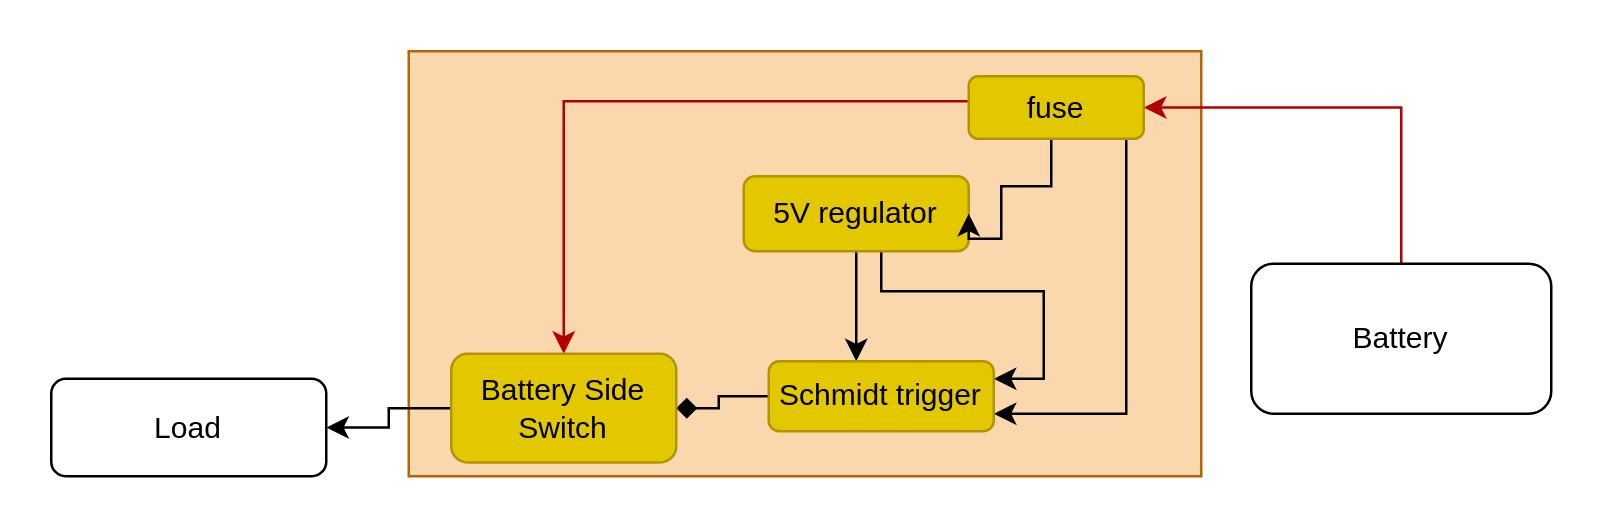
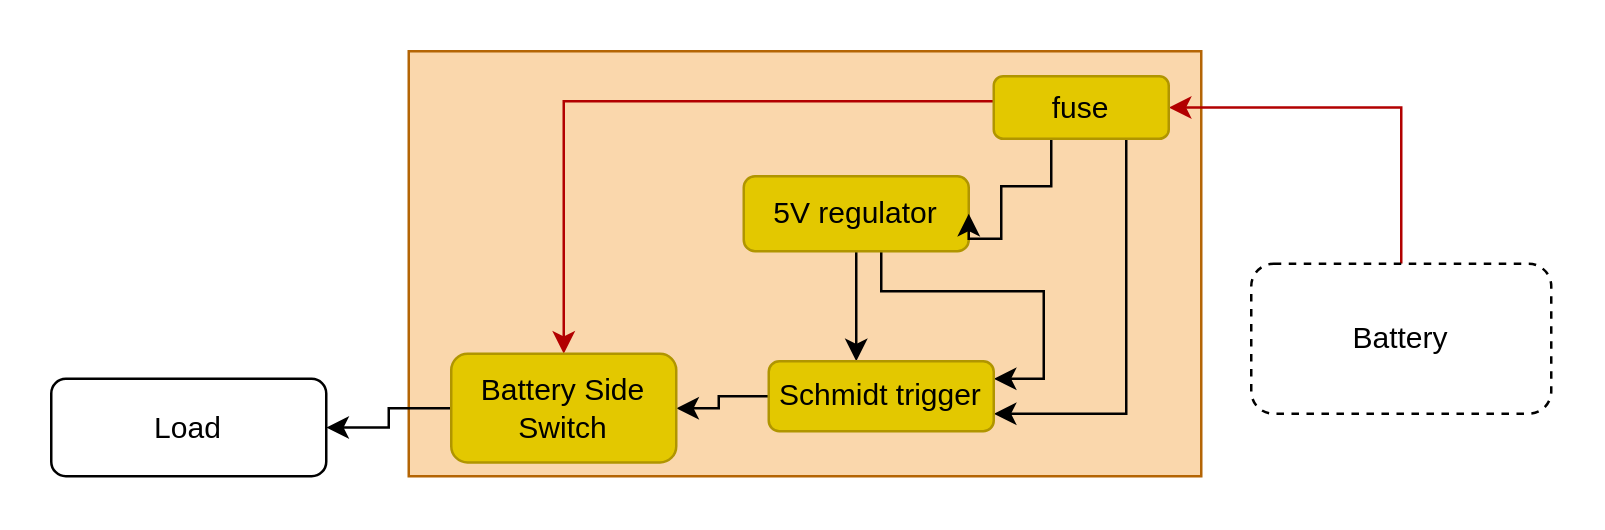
node "fuse": moved (1056, 108) -> (1081, 108)
node "Battery": style solid -> dashed
edge "Schmidt trigger" -> "Battery Side Switch": arrowhead diamond -> classic
